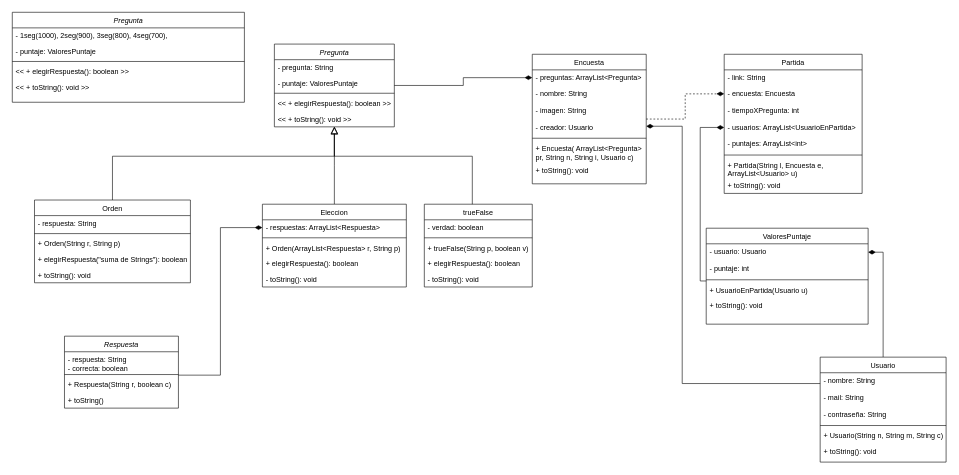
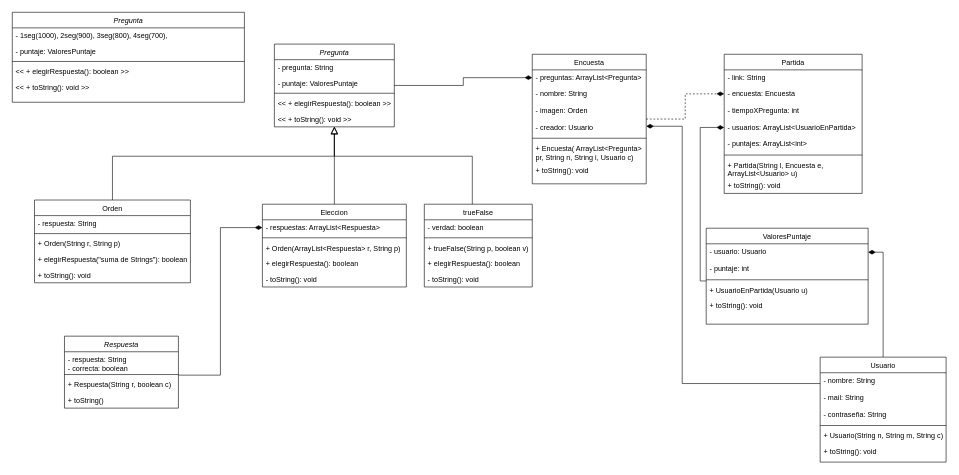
node "- imagen: String": label "- imagen: String" -> "- imagen: Orden"
